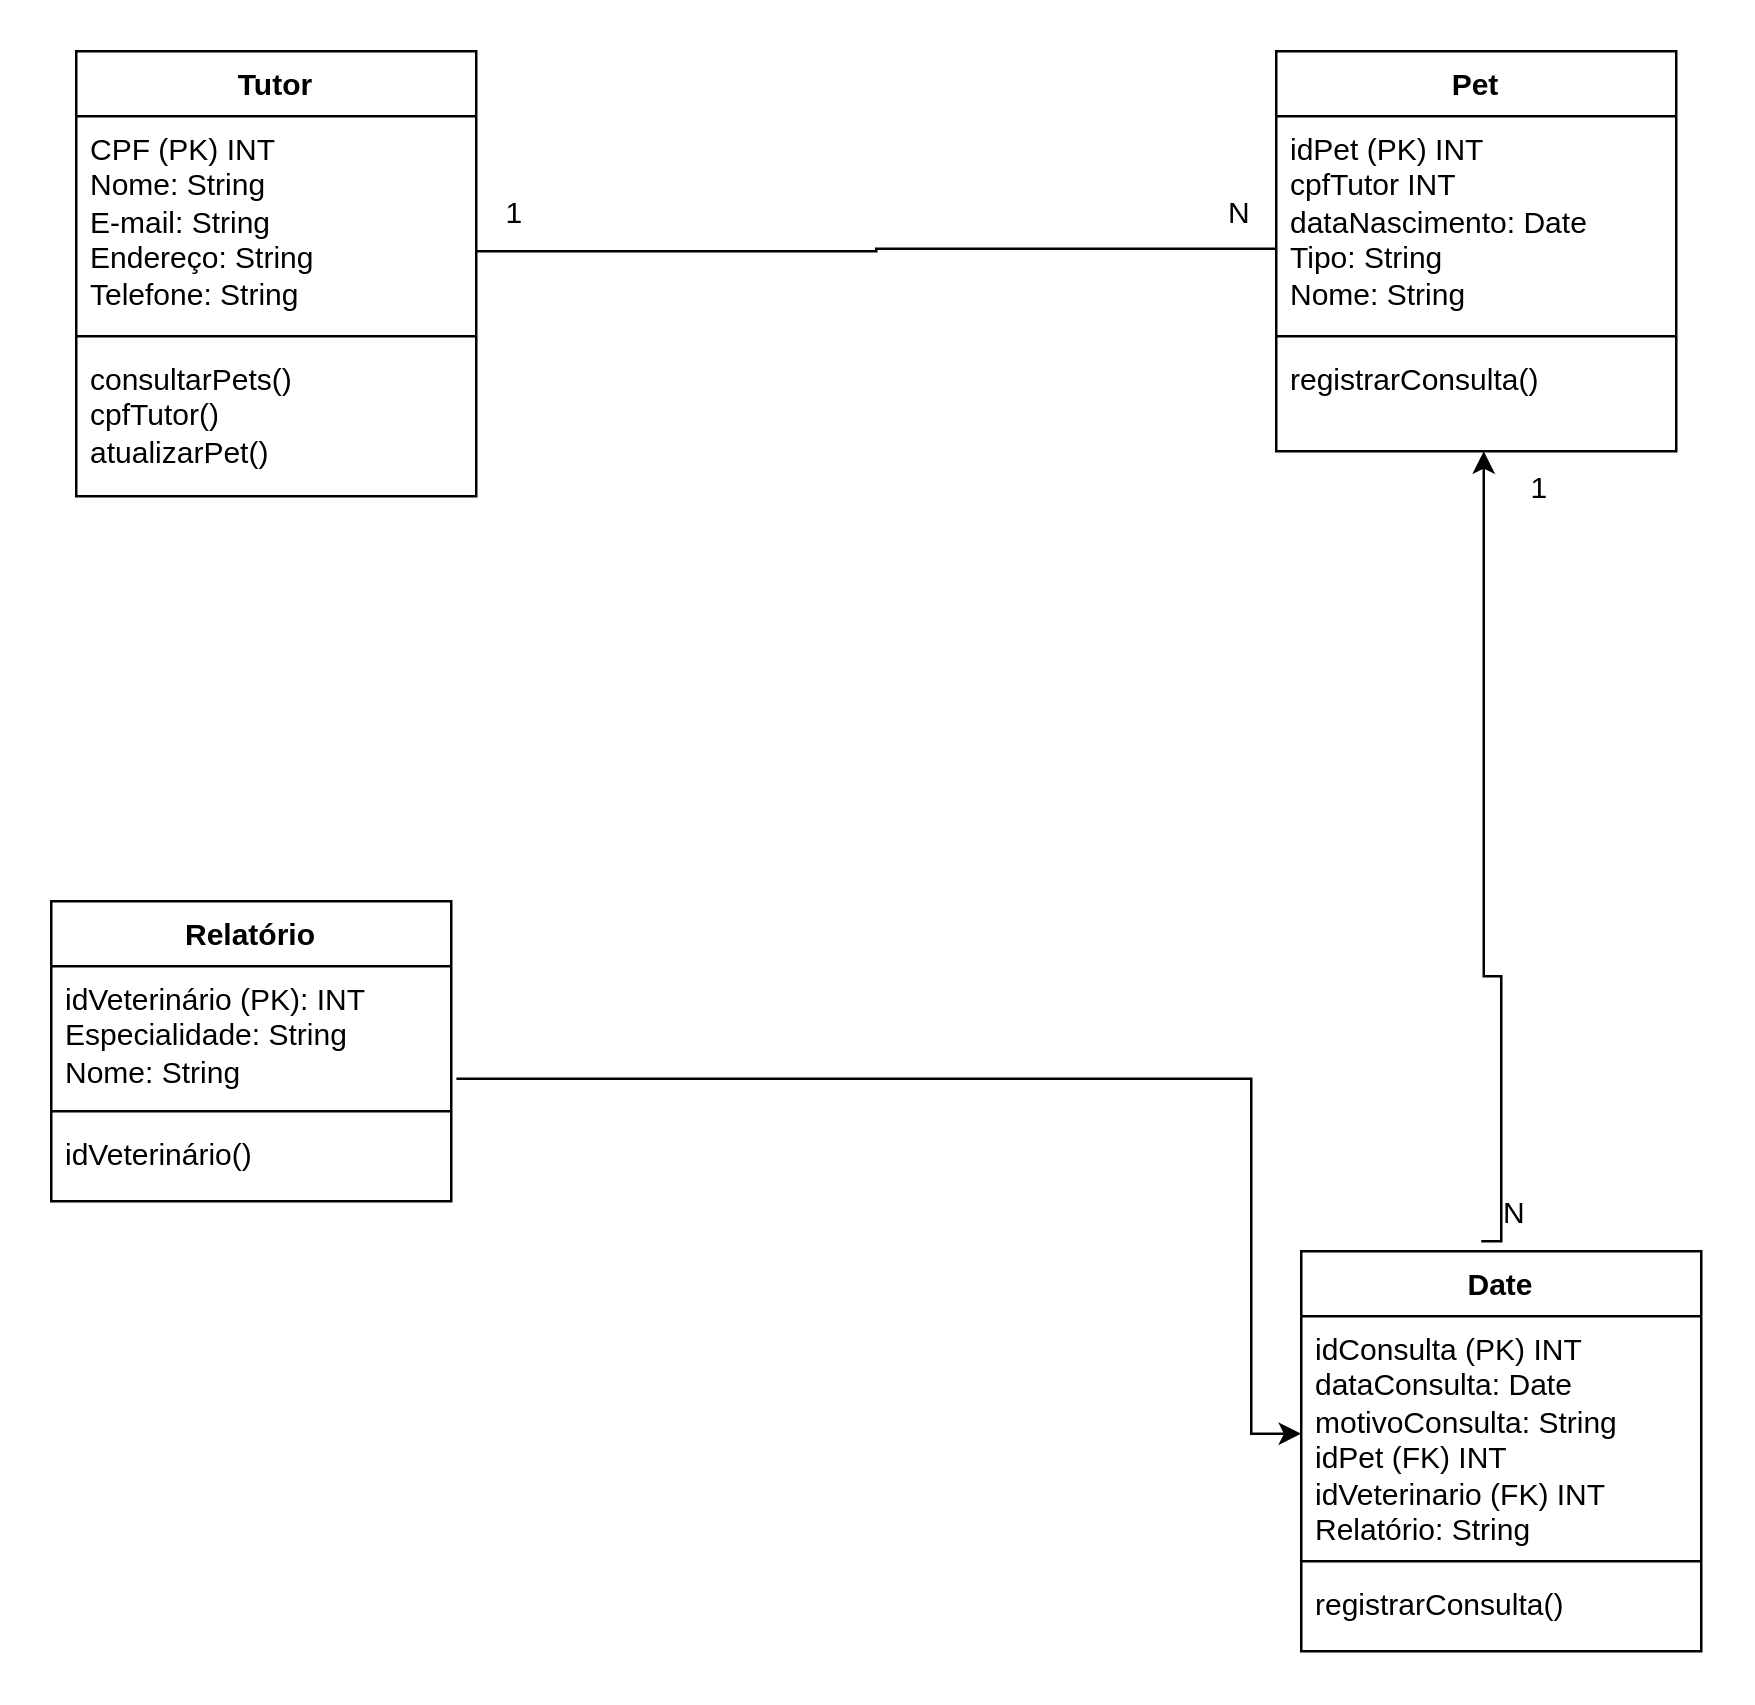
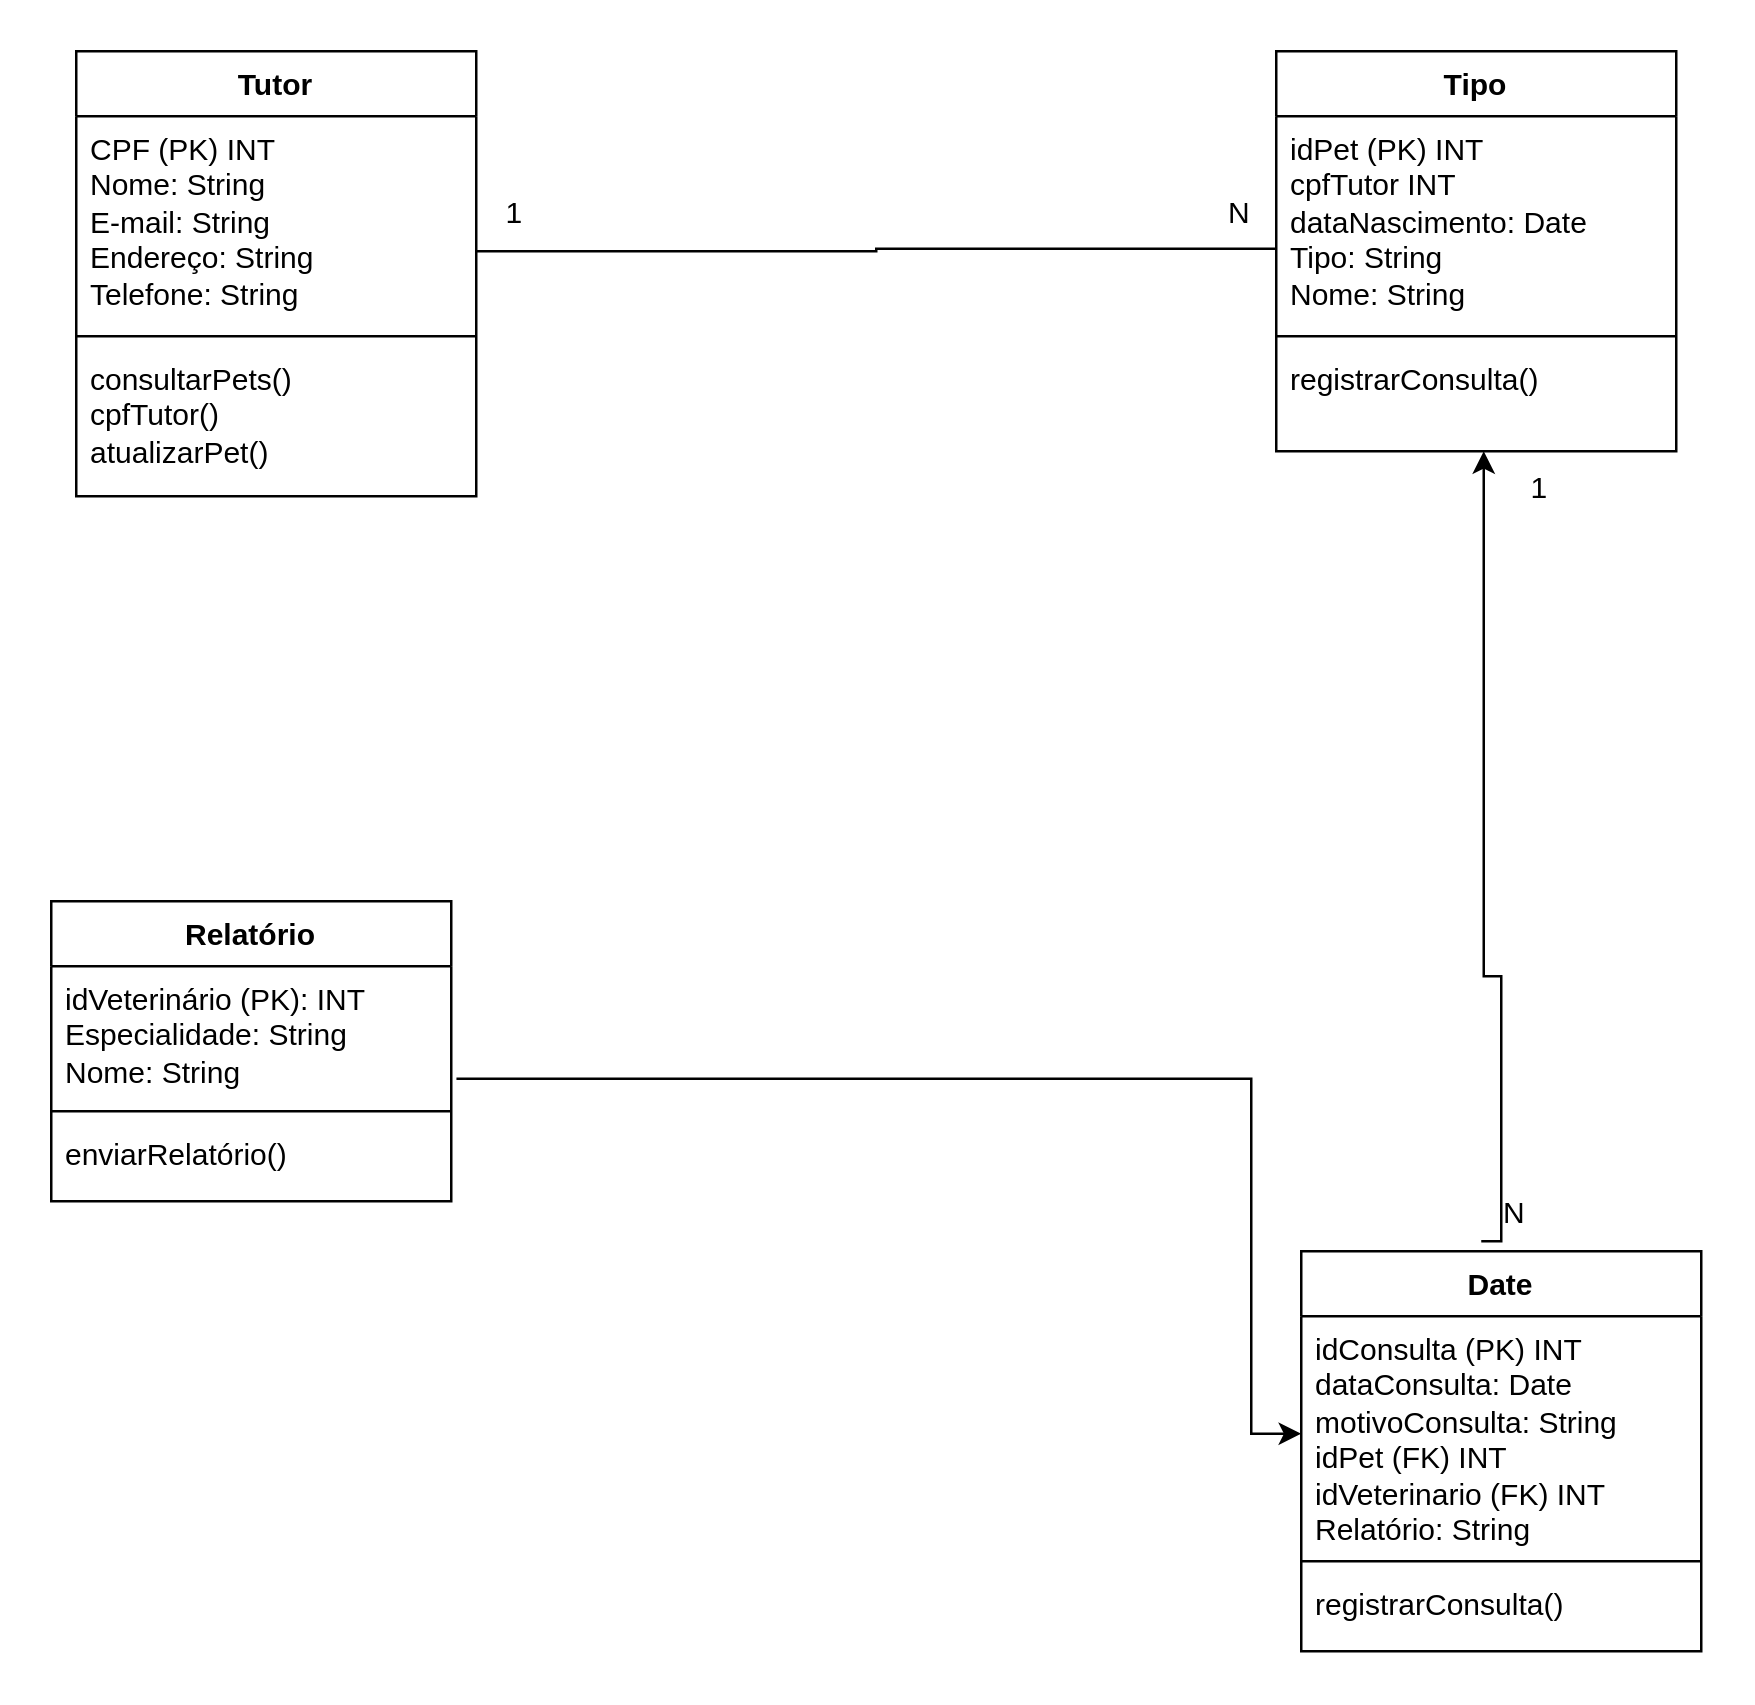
node "Pet": label "Pet" -> "Tipo"
node "idVeterinário()": label "idVeterinário()" -> "enviarRelatório()"
